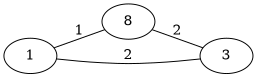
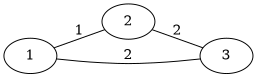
node "8": label "8" -> "2"
